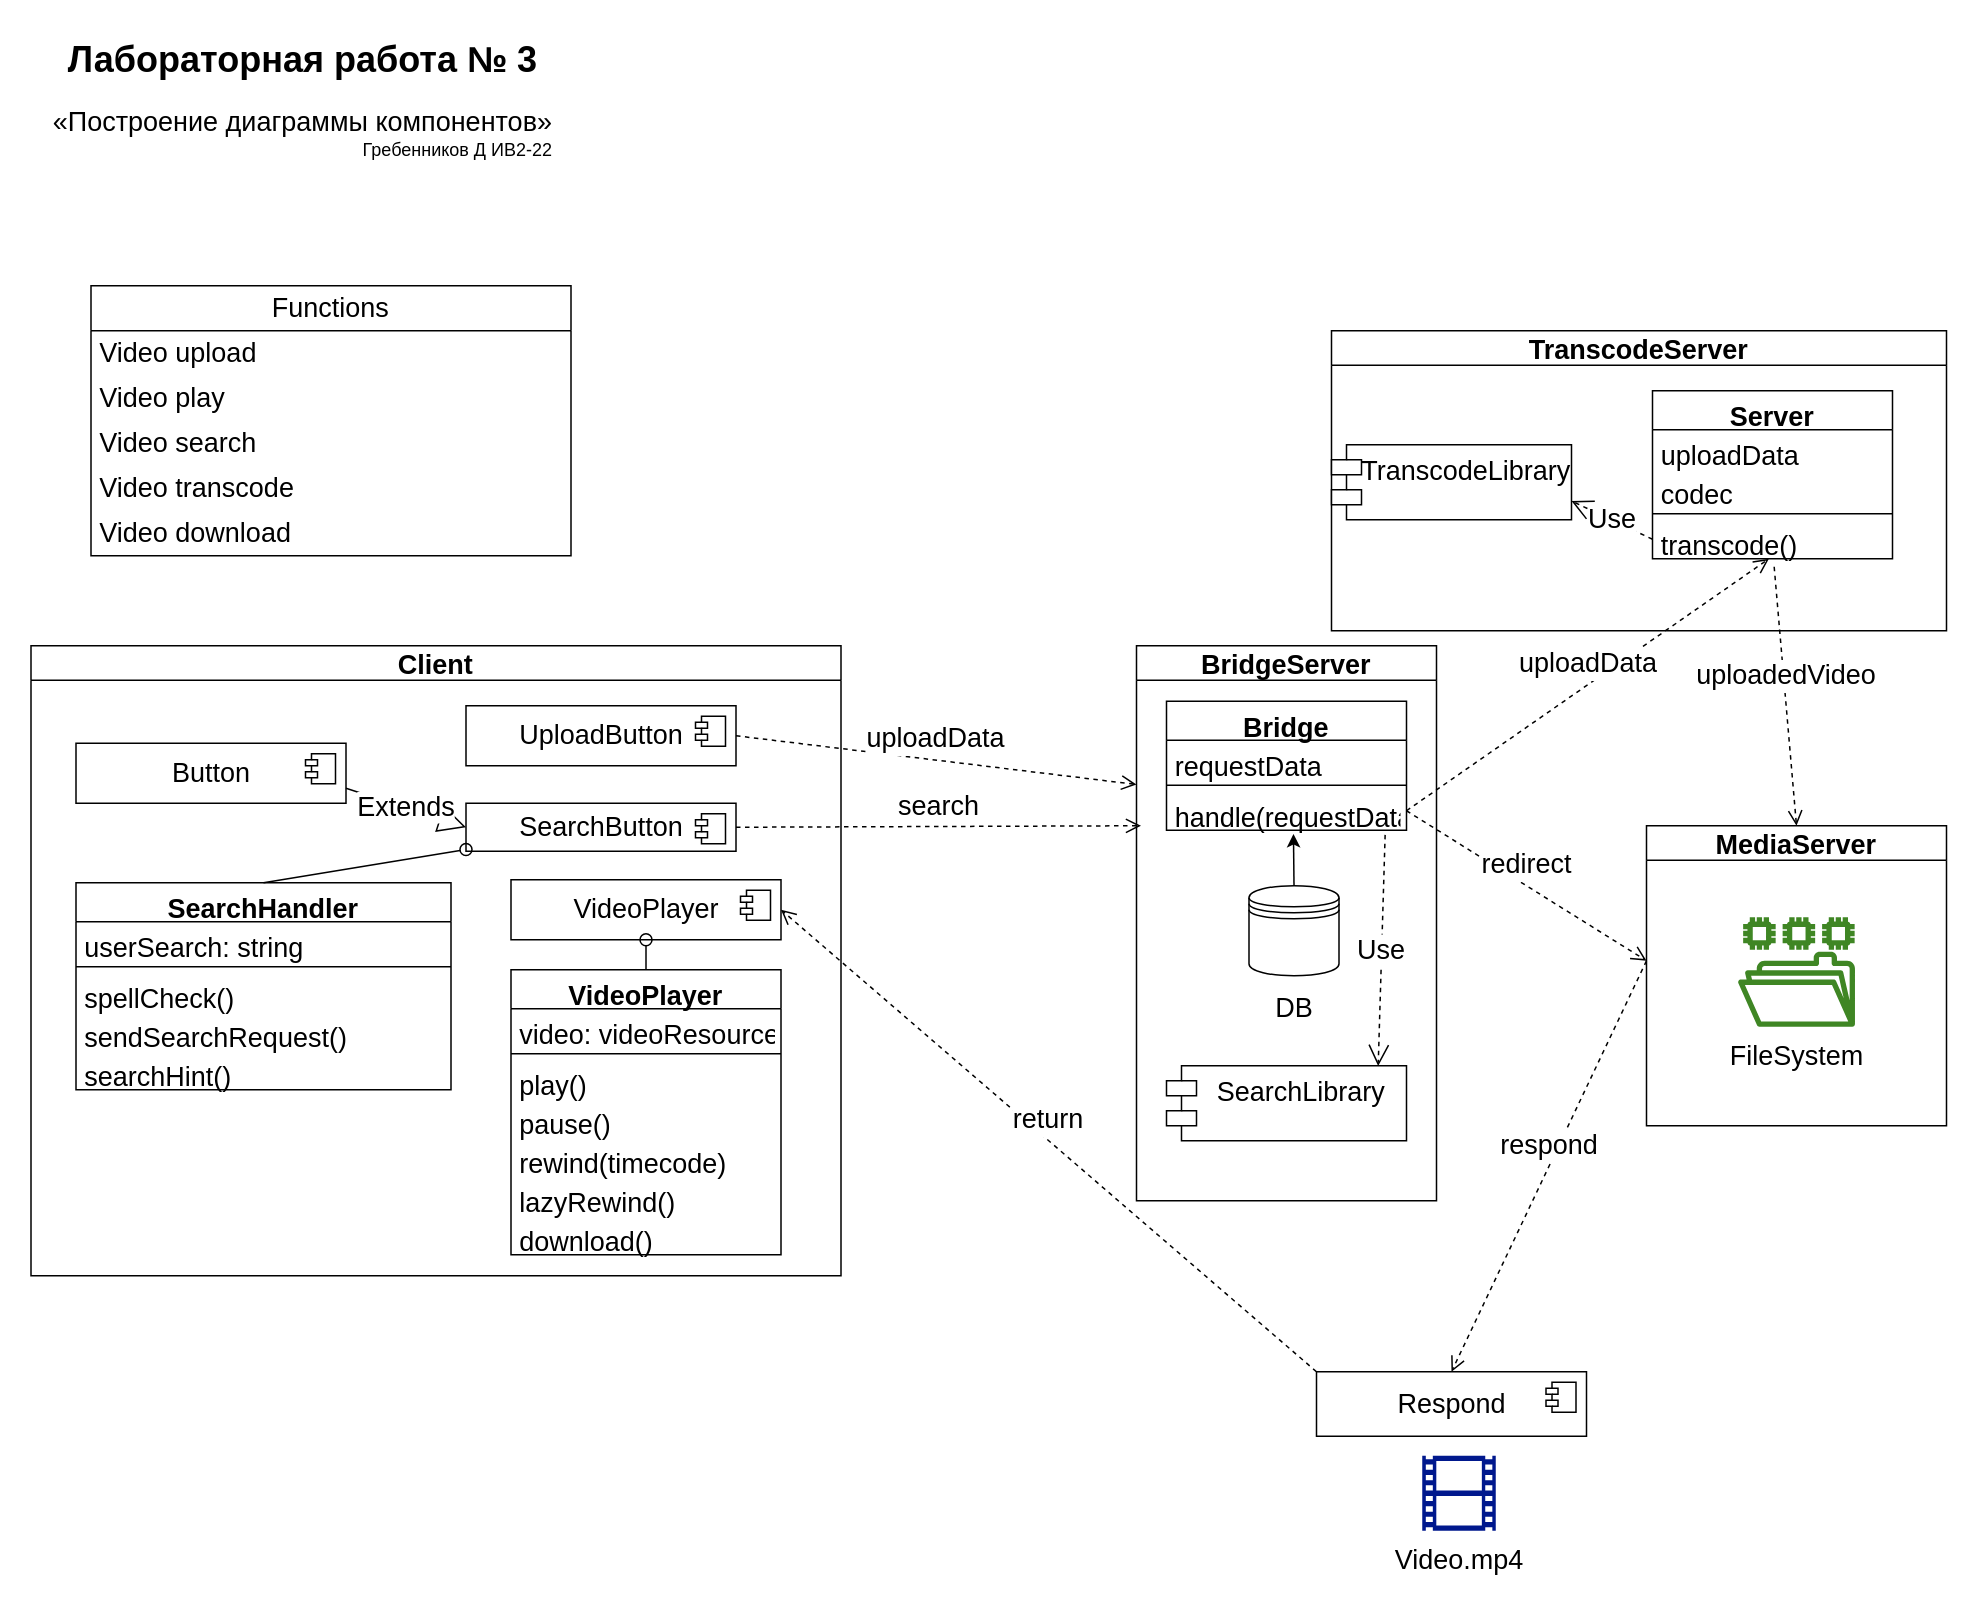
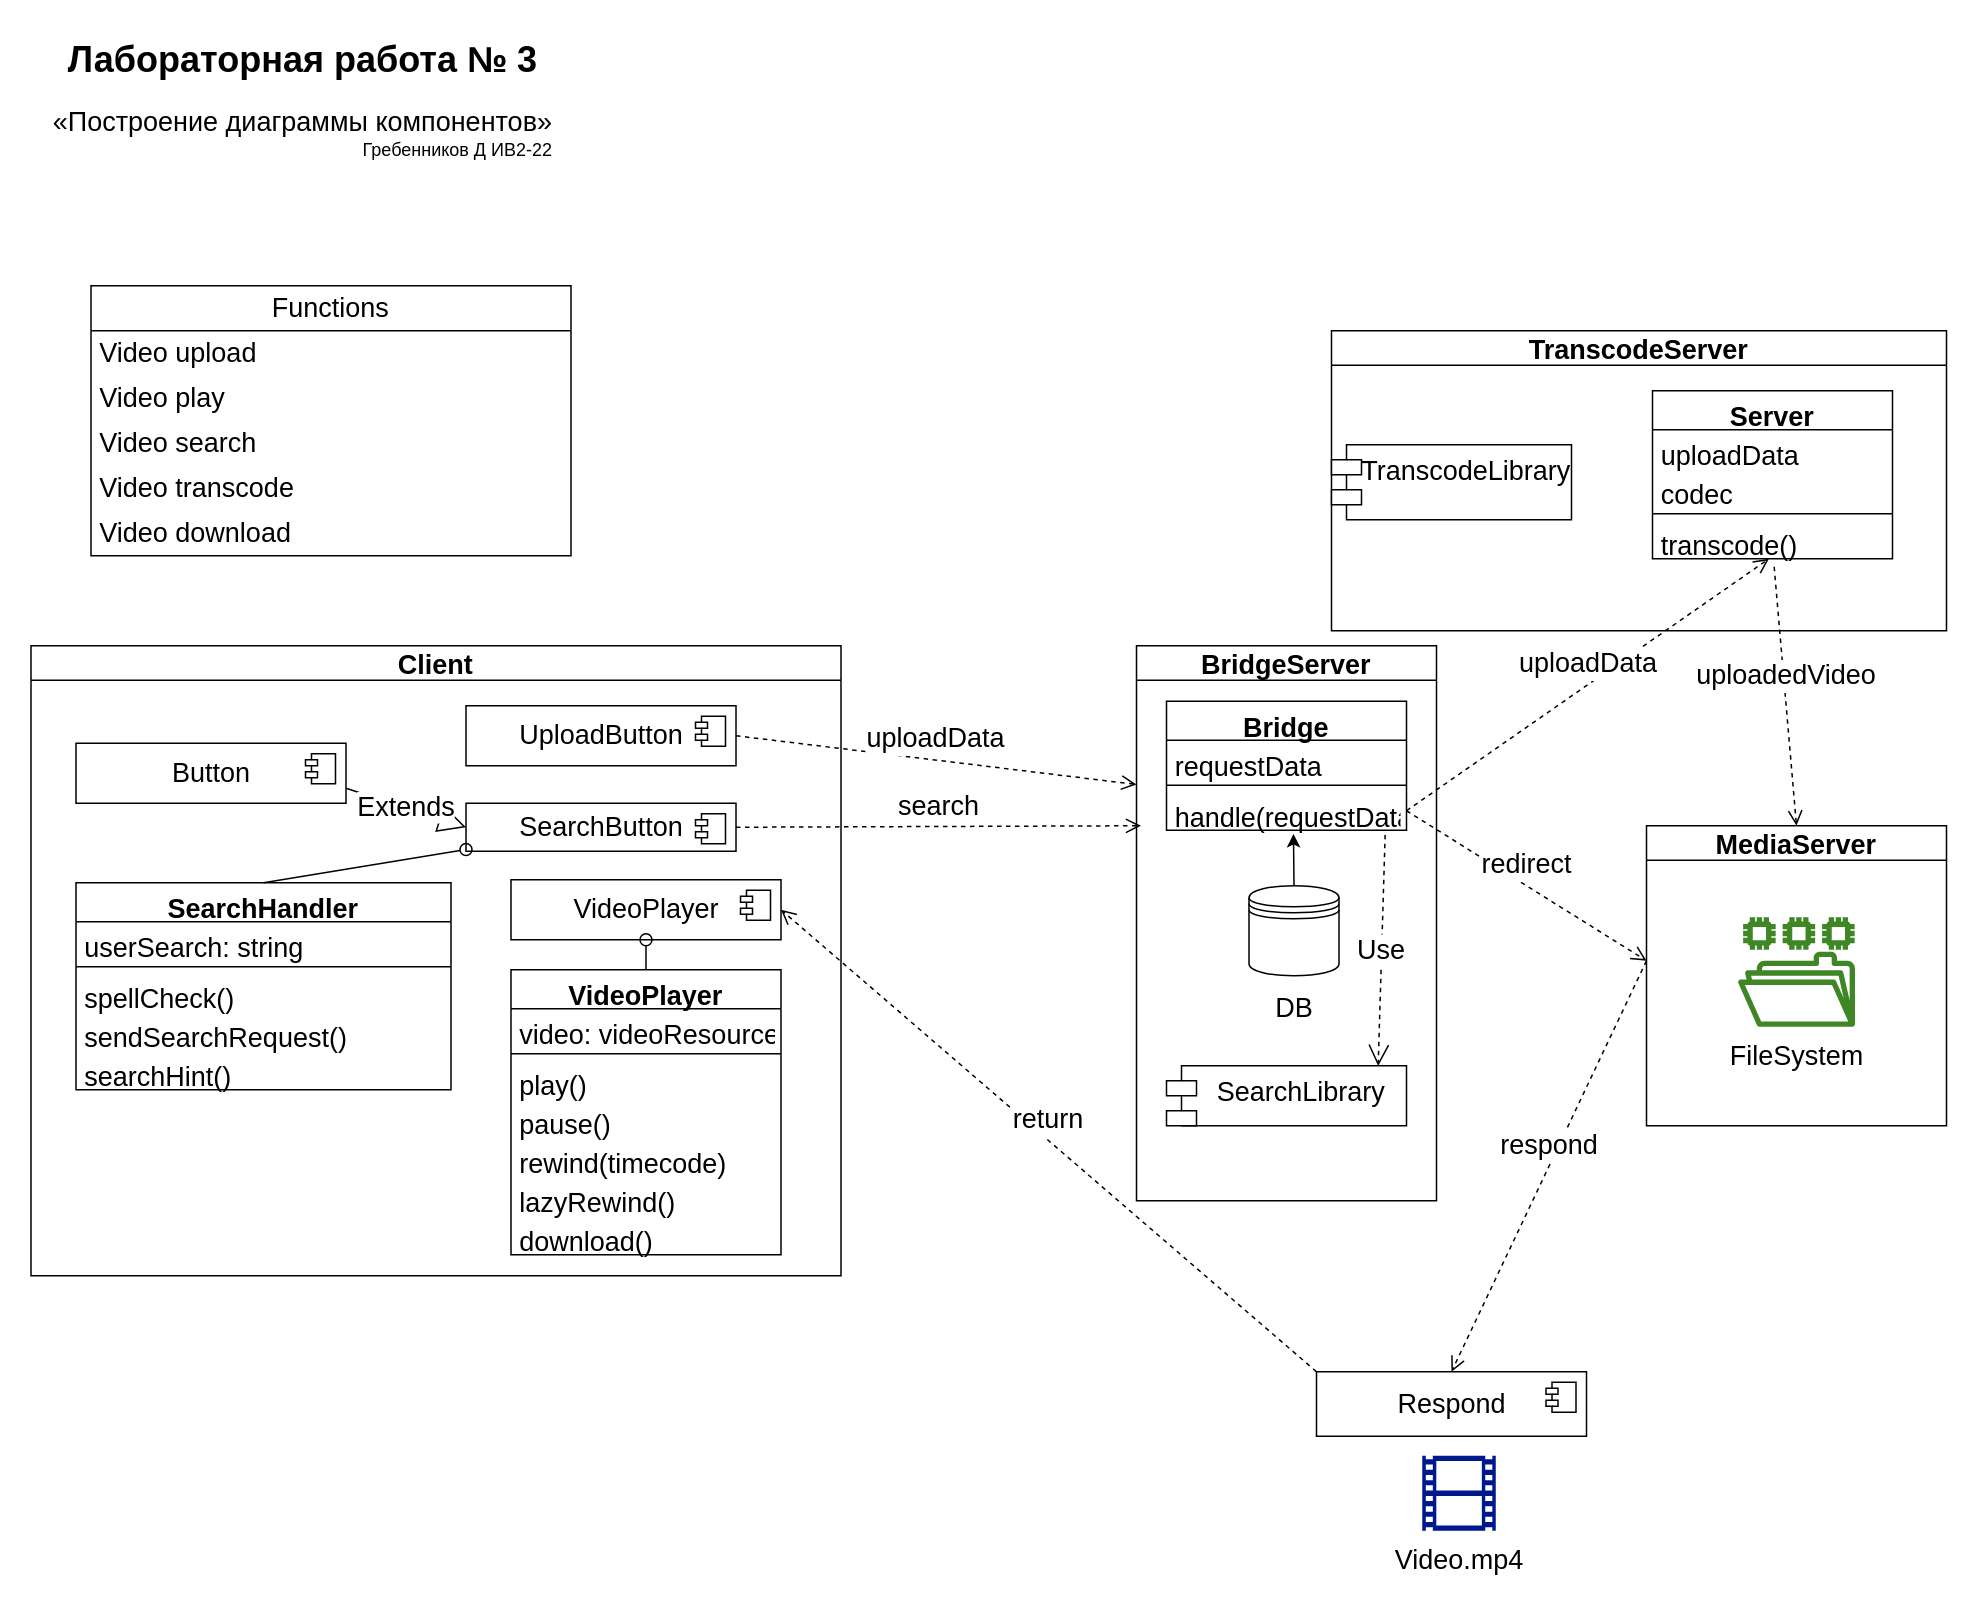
edge "transcode()" -> "TranscodeLibrary": removed, label "Use"
node "SearchLibrary": size 240x75 -> 240x60
